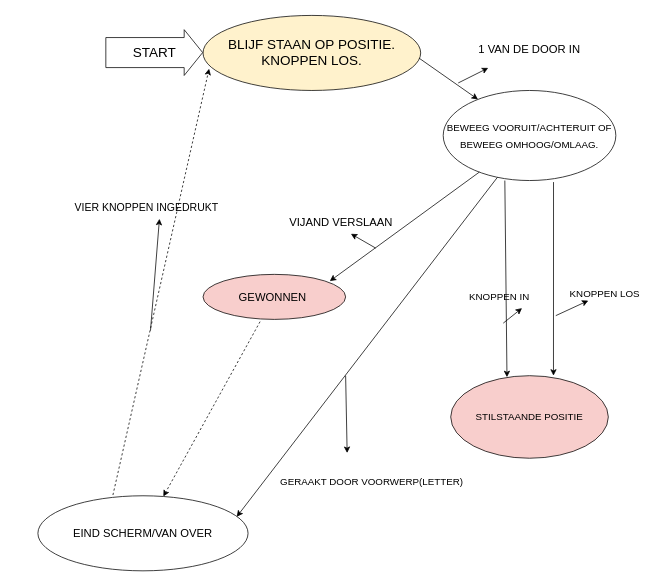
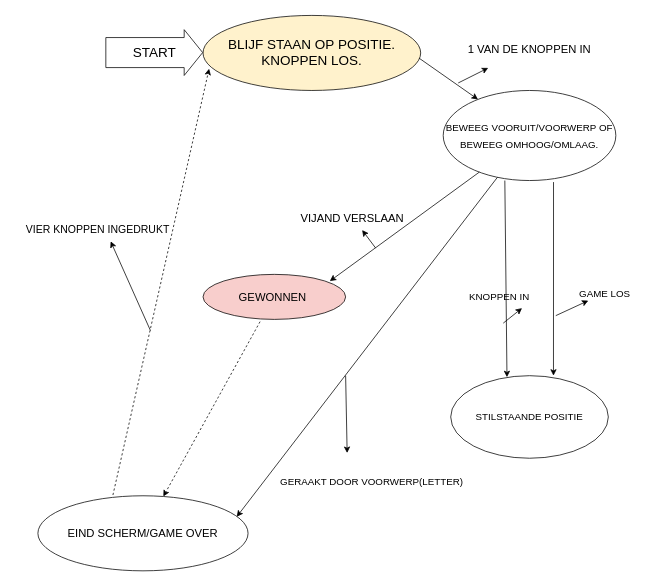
node "1 VAN DE DOOR IN": label "1 VAN DE DOOR IN" -> "1 VAN DE KNOPPEN IN"
node "BEWEEG VOORUIT/ACHTERUIT OF BEWEEG OMHOOG/OMLAAG.": label "BEWEEG VOORUIT/ACHTERUIT OF BEWEEG OMHOOG/OMLAAG." -> "BEWEEG VOORUIT/VOORWERP OF BEWEEG OMHOOG/OMLAAG."
node "VIER KNOPPEN INGEDRUKT": moved (147, 207) -> (98, 229)
node "VIJAND VERSLAAN": moved (341, 222) -> (352, 218)
node "KNOPPEN LOS": label "KNOPPEN LOS" -> "GAME LOS"
node "STILSTAANDE POSITIE": fillcolor #f8cecc -> #ffffff
node "EIND SCHERM/VAN OVER": label "EIND SCHERM/VAN OVER" -> "EIND SCHERM/GAME OVER"
